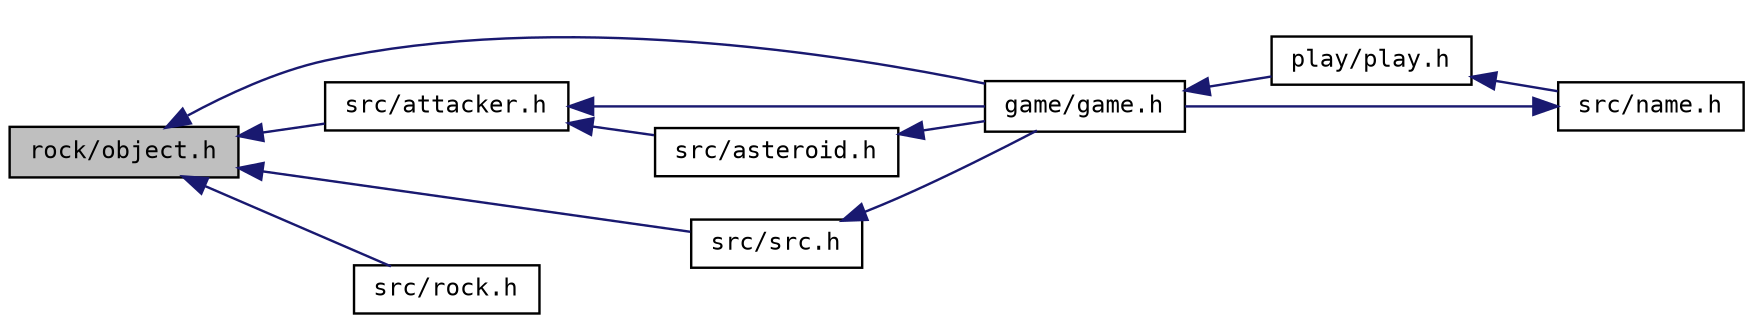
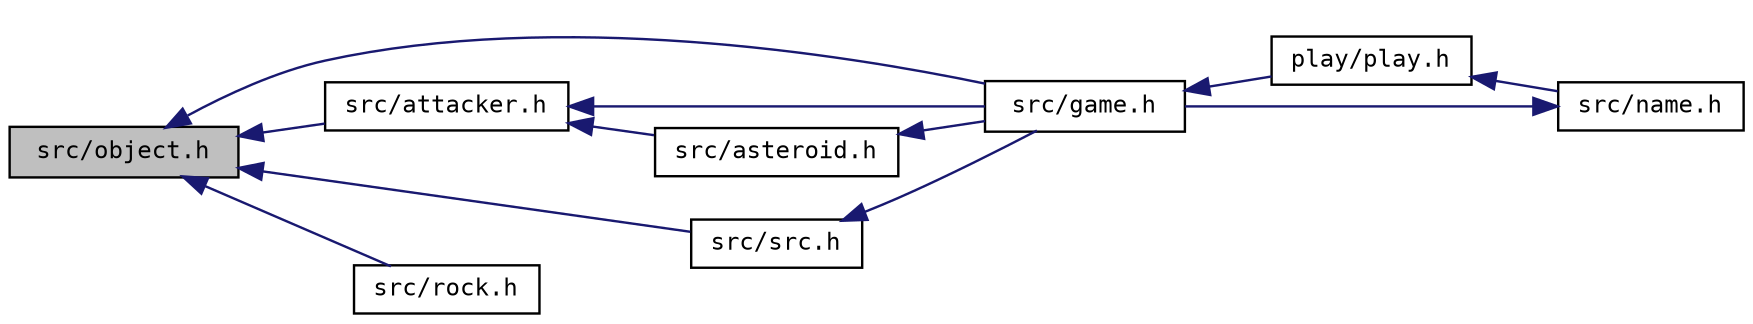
node "game/game.h": label "game/game.h" -> "src/game.h"
node "rock/object.h": label "rock/object.h" -> "src/object.h"
